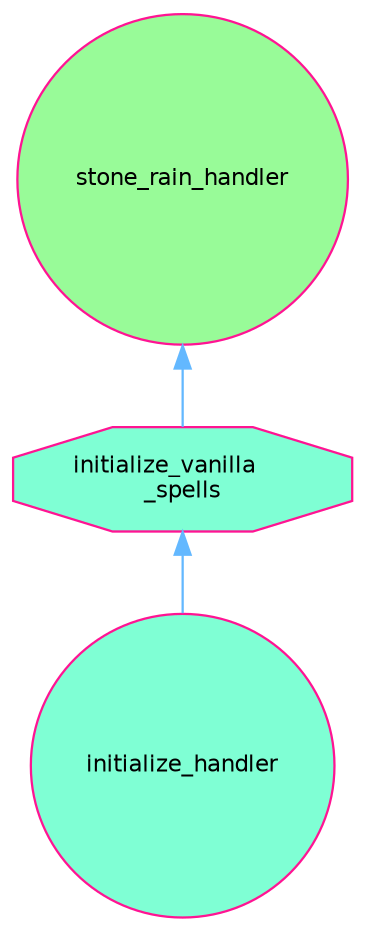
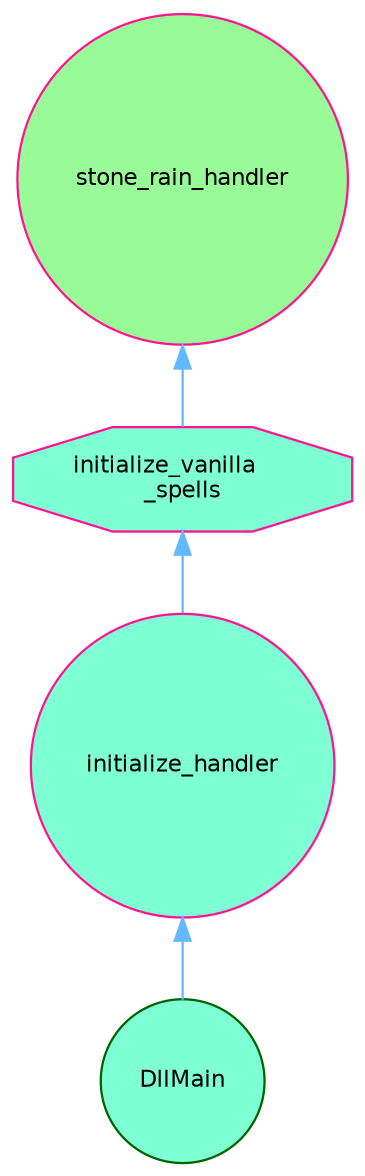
node "DllMain": added
